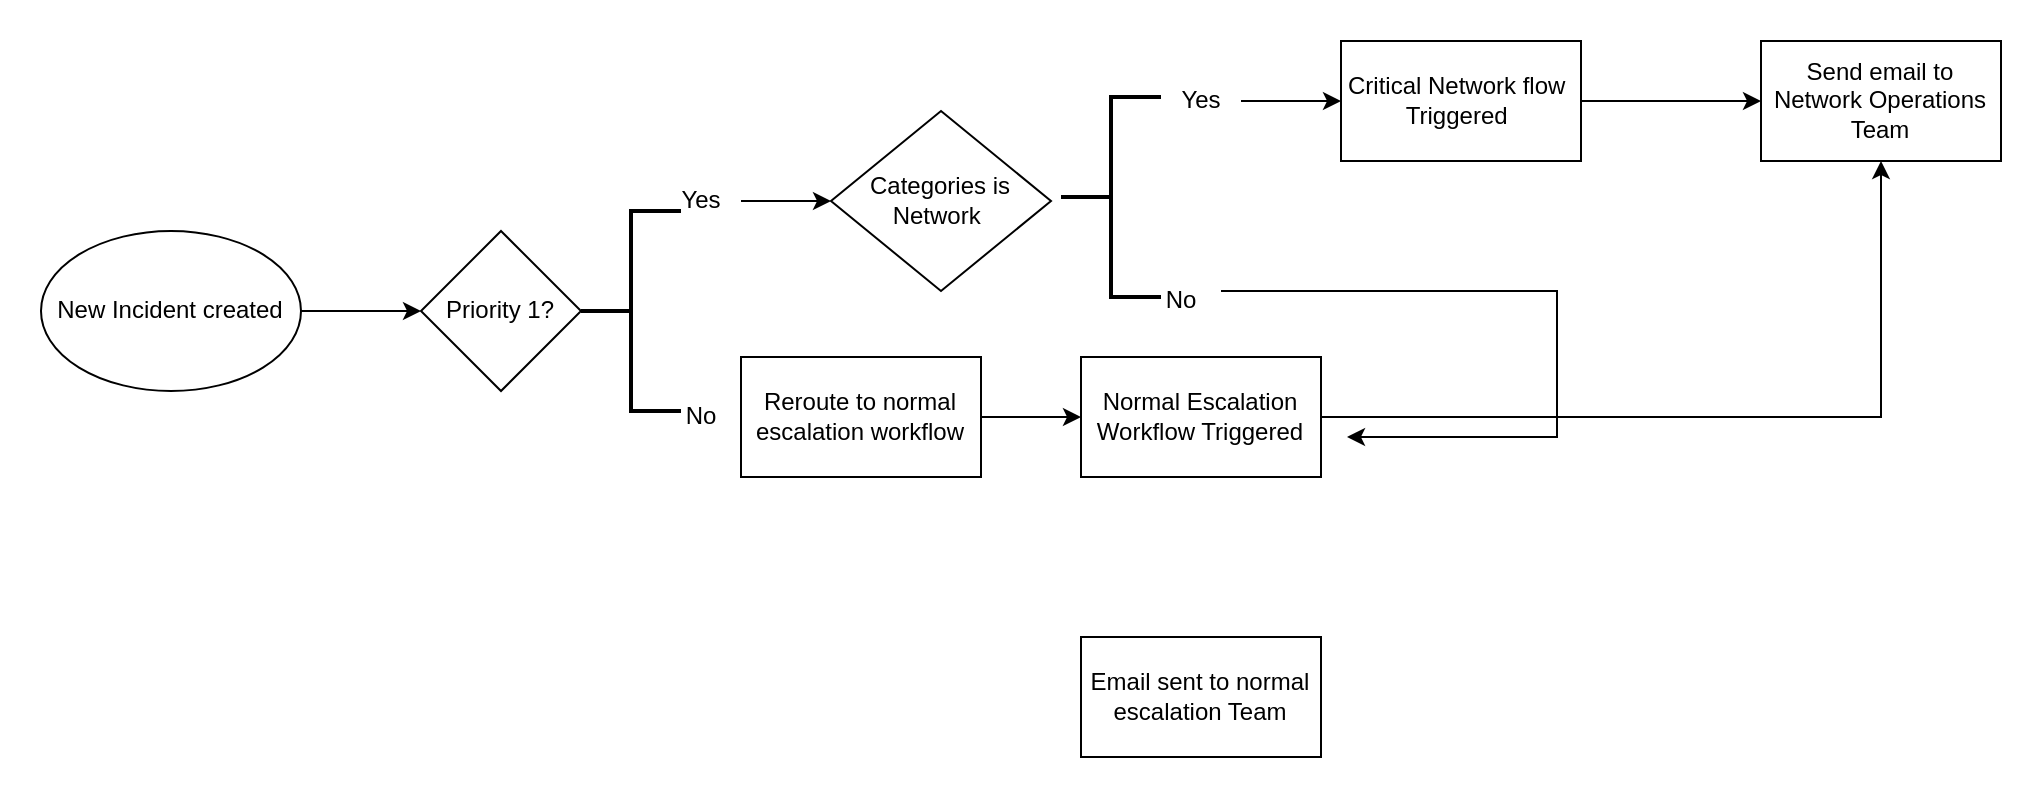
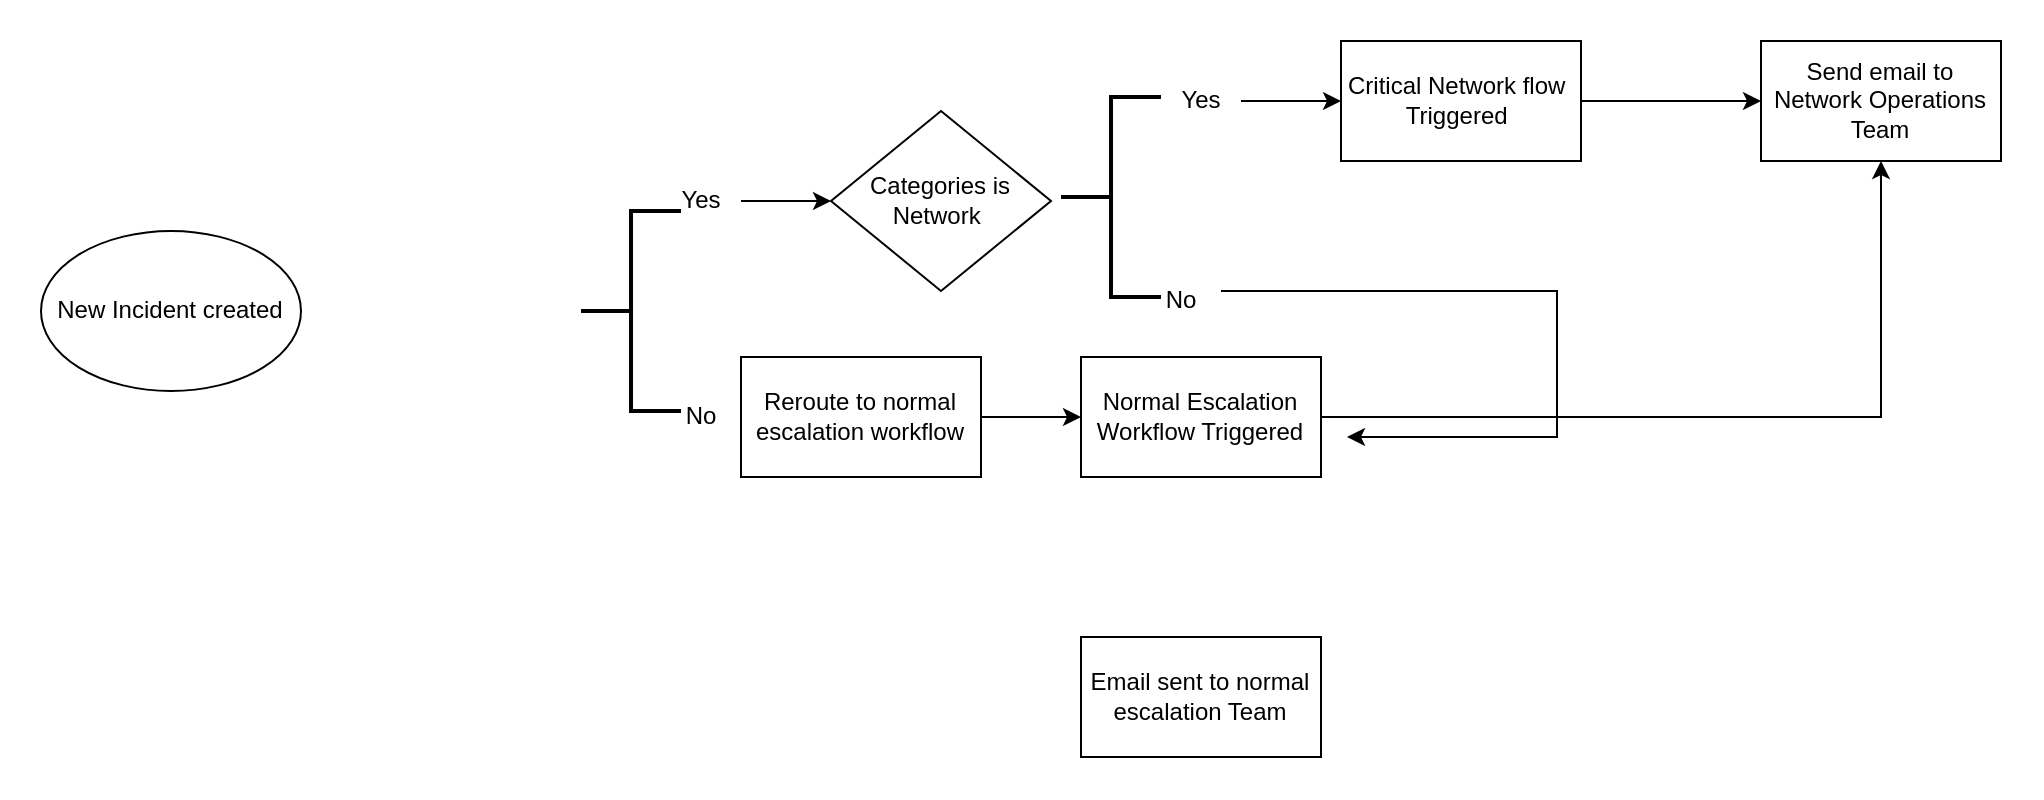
edge "New Incident created" -> "Priority 1?": removed
node "Priority 1?": removed
